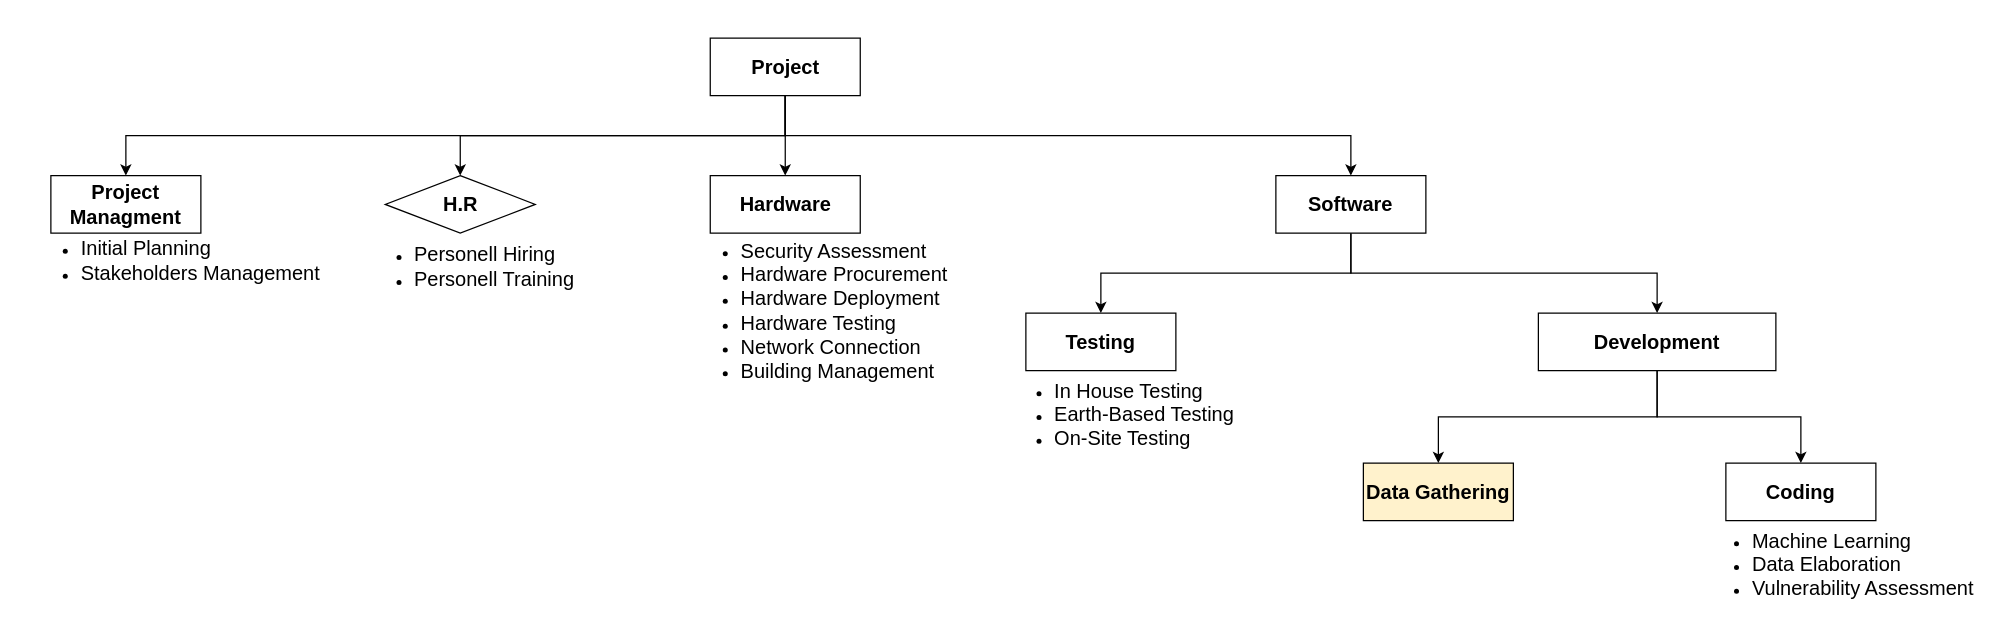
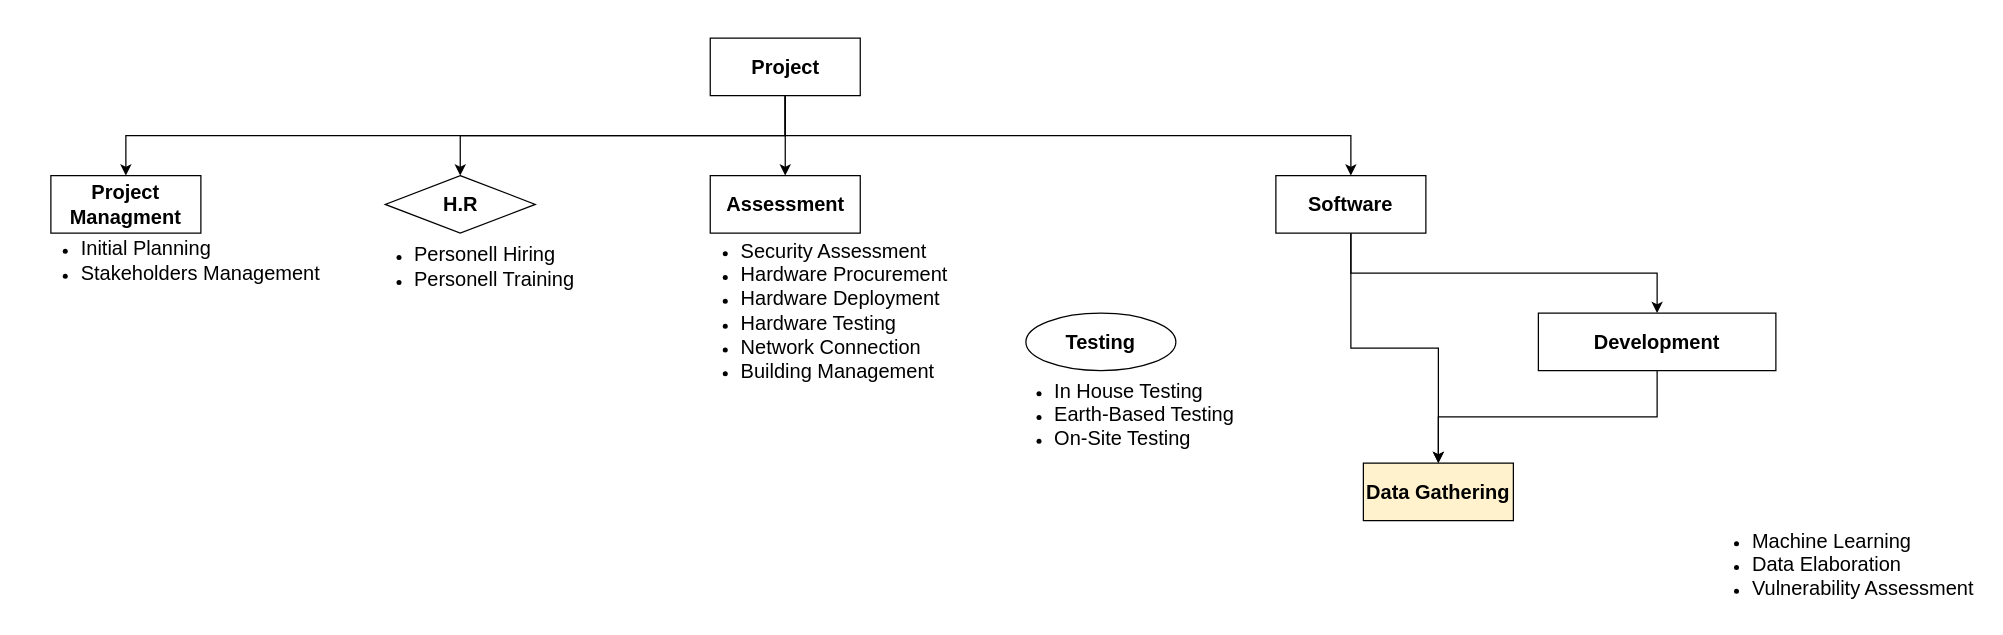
node "Hardware": label "Hardware" -> "Assessment"
edge "Software" -> "Testing": now "Software" -> "Data Gathering"
node "Testing": shape rectangle -> ellipse
edge "Development" -> "Coding": removed
node "Coding": removed
